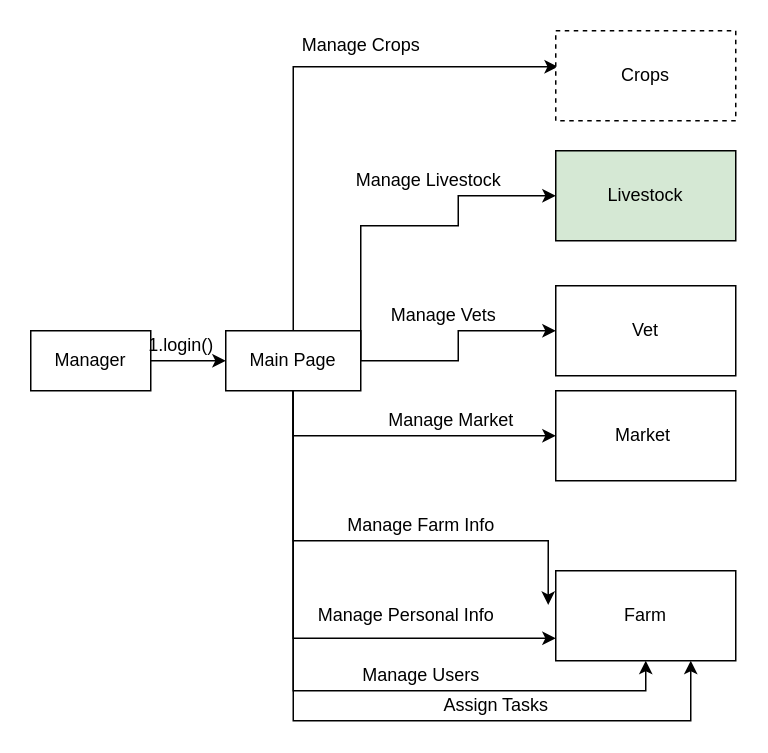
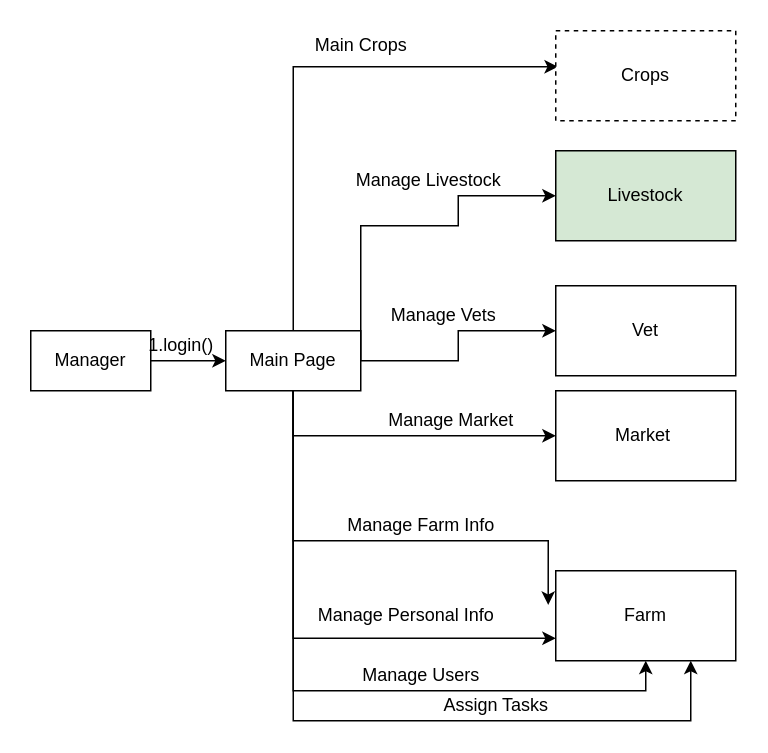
node "Manage Crops": label "Manage Crops" -> "Main Crops"
